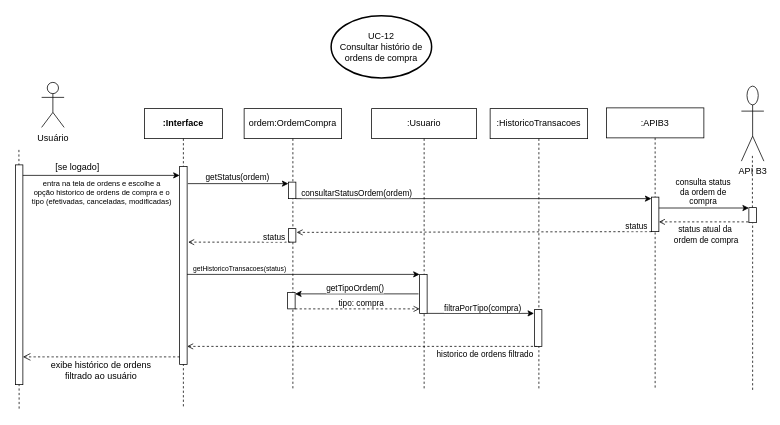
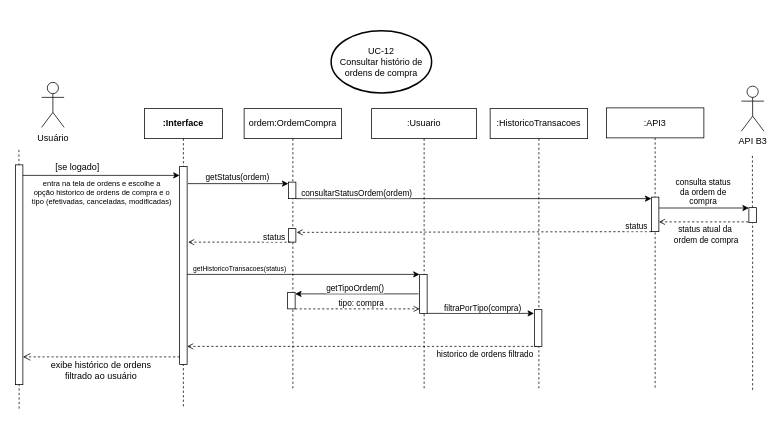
node "UC-12 Consultar histório de ordens de compra": moved (381, 47) -> (381, 62)
node ":APIB3": label ":APIB3" -> ":API3"
node "API B3": size 23x75 -> 23x45
